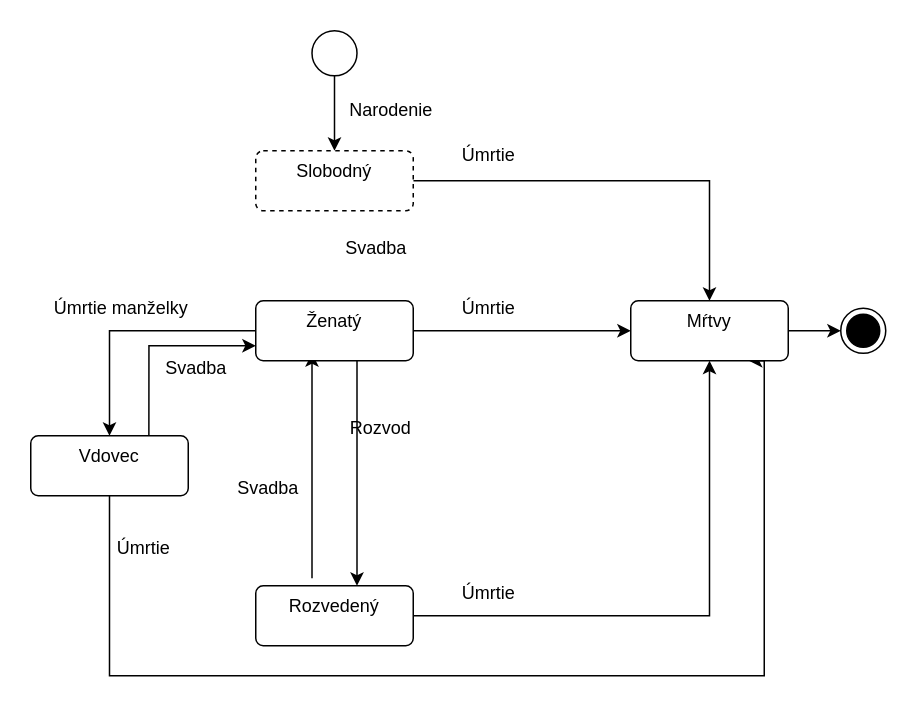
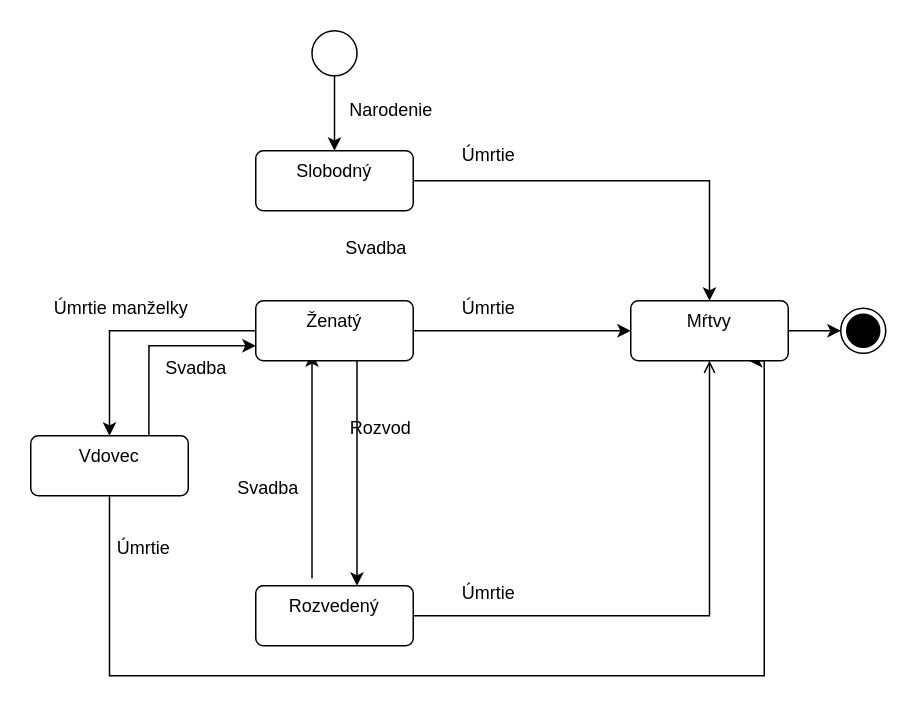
node "Slobodný": style dashed -> solid
edge "Rozvedený" -> "Mŕtvy": arrowhead classic -> open
